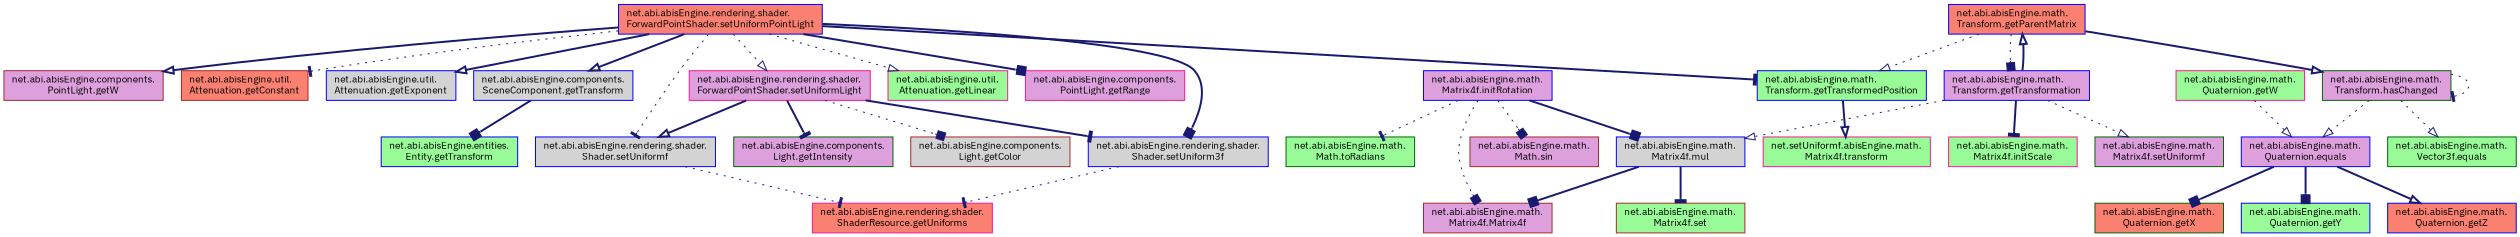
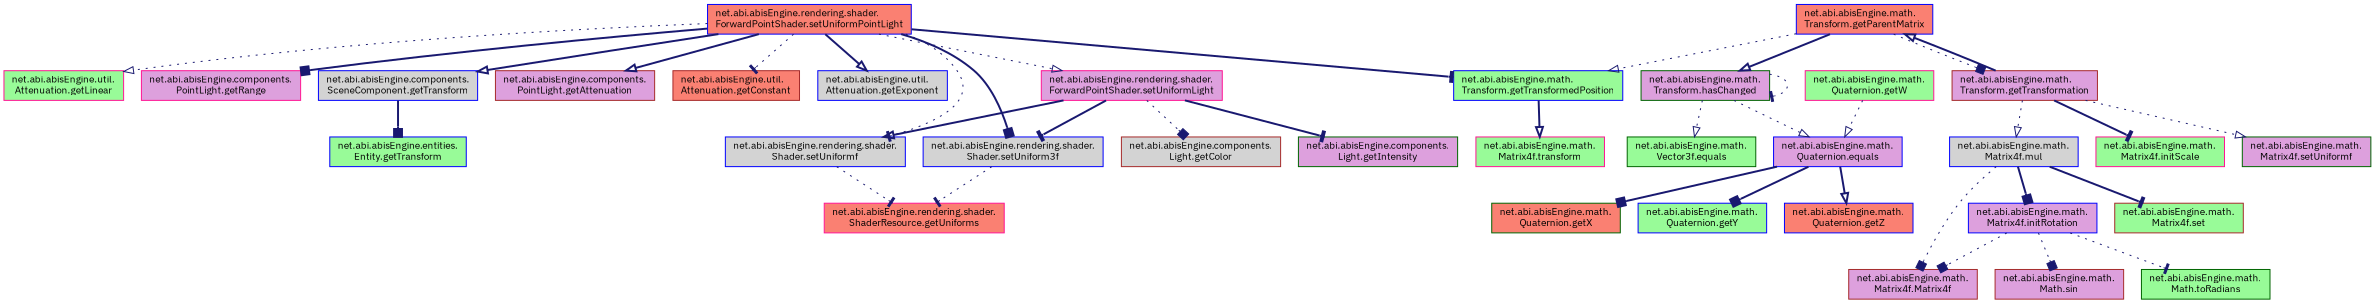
node "net.abi.abisEngine.components. PointLight.getW": label "net.abi.abisEngine.components. PointLight.getW" -> "net.abi.abisEngine.components. PointLight.getAttenuation"
node "net.abi.abisEngine.math. Transform.getTransformation": color blue -> brown
edge "net.abi.abisEngine.math. Matrix4f.initRotation" -> "net.abi.abisEngine.math. Matrix4f.mul": reversed
node "net.setUniformf.abisEngine.math. Matrix4f.transform": label "net.setUniformf.abisEngine.math. Matrix4f.transform" -> "net.abi.abisEngine.math. Matrix4f.transform"
edge "net.abi.abisEngine.math. Matrix4f.mul" -> "net.abi.abisEngine.math. Matrix4f.Matrix4f": style bold -> dotted
